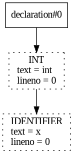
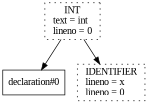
edge "declaration#0" -> "INT text = int lineno = 0": reversed
node "IDENTIFIER text = x lineno = 0": label "IDENTIFIER text = x lineno = 0" -> "IDENTIFIER lineno = x lineno = 0"
